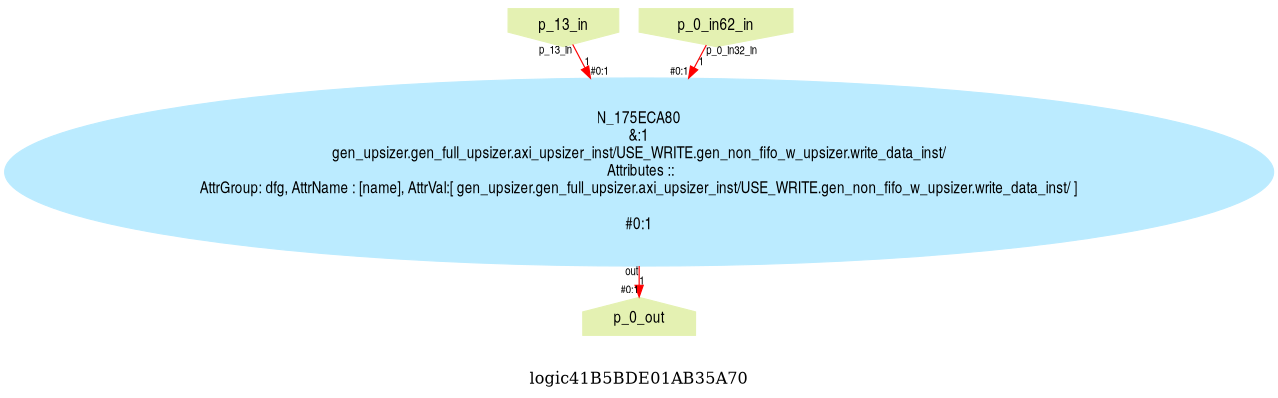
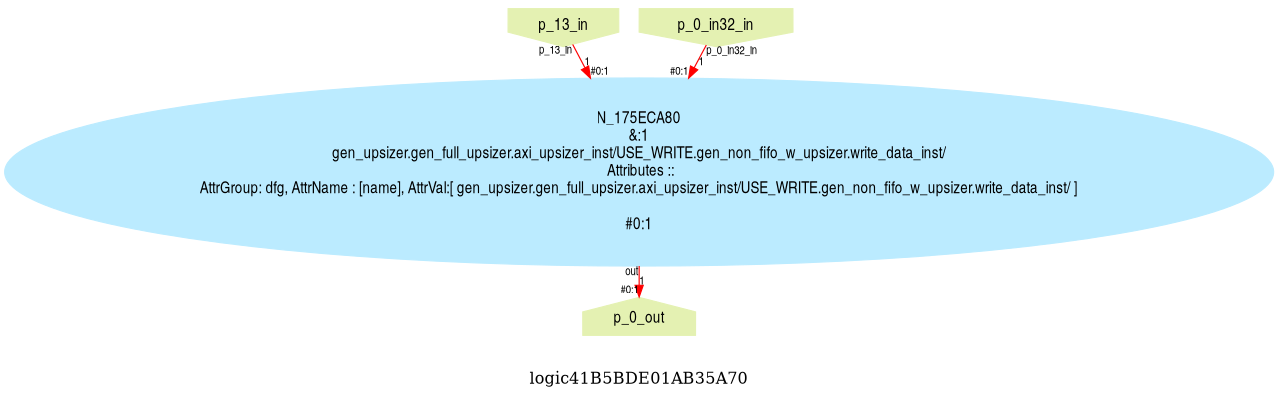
node "p_0_in62_in": label "p_0_in62_in" -> "p_0_in32_in"
